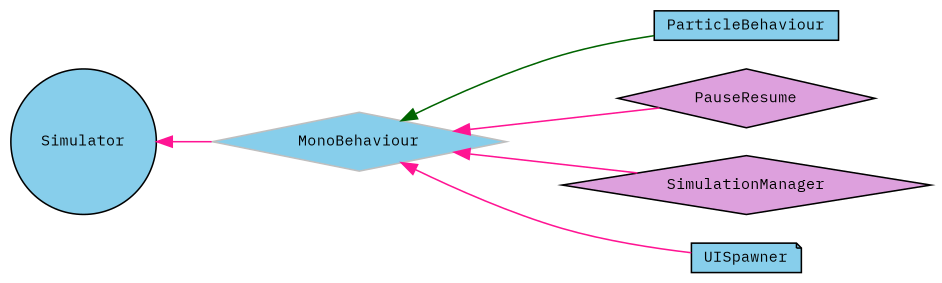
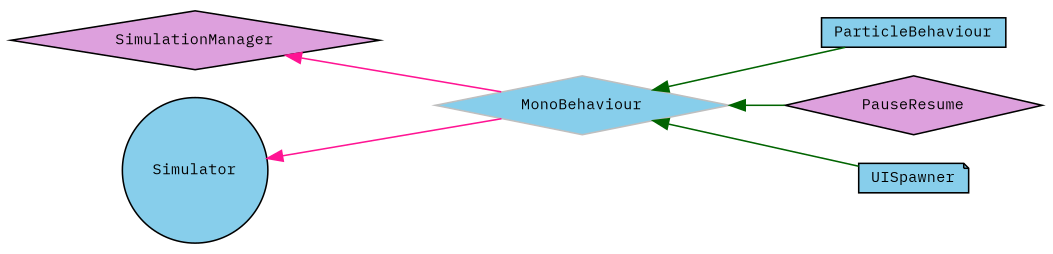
edge "PauseResume" -> "MonoBehaviour": color deeppink -> darkgreen
edge "SimulationManager" -> "MonoBehaviour": reversed
edge "UISpawner" -> "MonoBehaviour": color deeppink -> darkgreen
